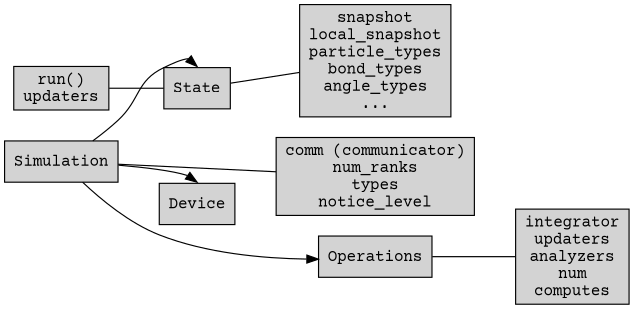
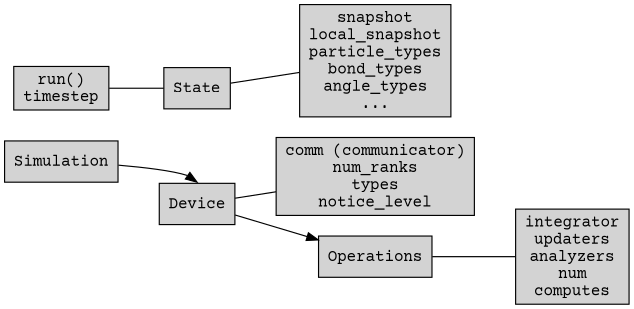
node "run() updaters": label "run() updaters" -> "run() timestep"
edge "Simulation" -> "State": removed
edge "Simulation" -- "comm (communicator) num_ranks types notice_level": now "Device" -- "comm (communicator) num_ranks types notice_level"
edge "Simulation" -> "Operations": now "Device" -> "Operations"
